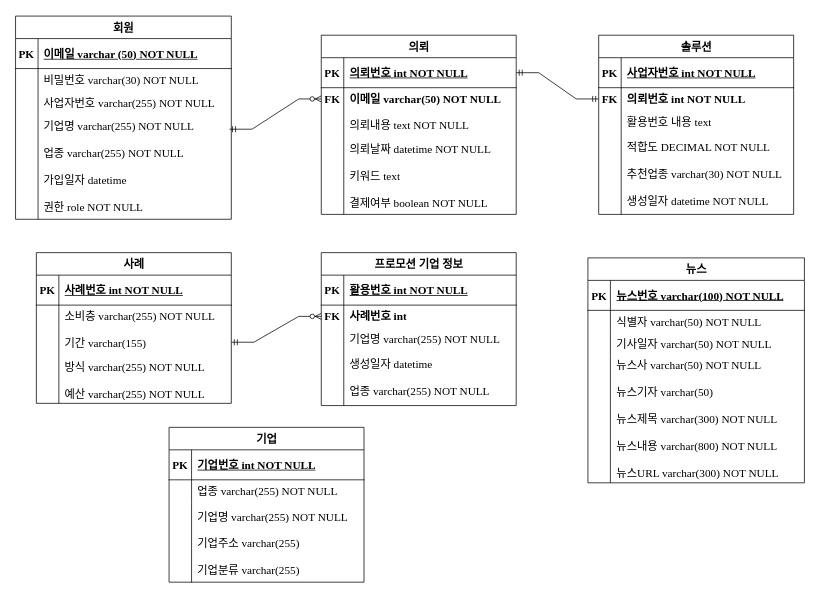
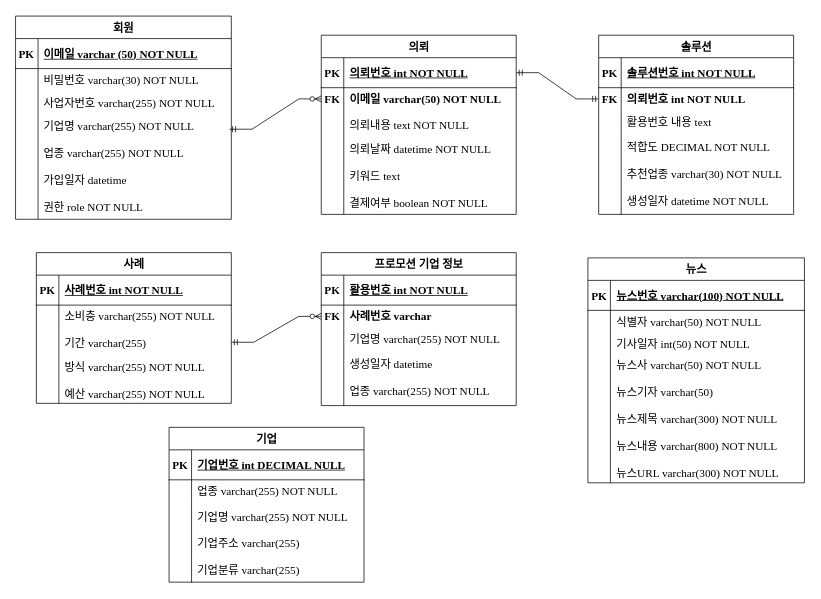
node "사업자번호 int NOT NULL": label "사업자번호 int NOT NULL" -> "솔루션번호 int NOT NULL"
node "사례번호 int": label "사례번호 int" -> "사례번호 varchar"
node "기간 varchar(155)": label "기간 varchar(155)" -> "기간 varchar(255)"
node "기사일자 varchar(50) NOT NULL": label "기사일자 varchar(50) NOT NULL" -> "기사일자 int(50) NOT NULL"
node "기업번호 int NOT NULL": label "기업번호 int NOT NULL" -> "기업번호 int DECIMAL NULL"
